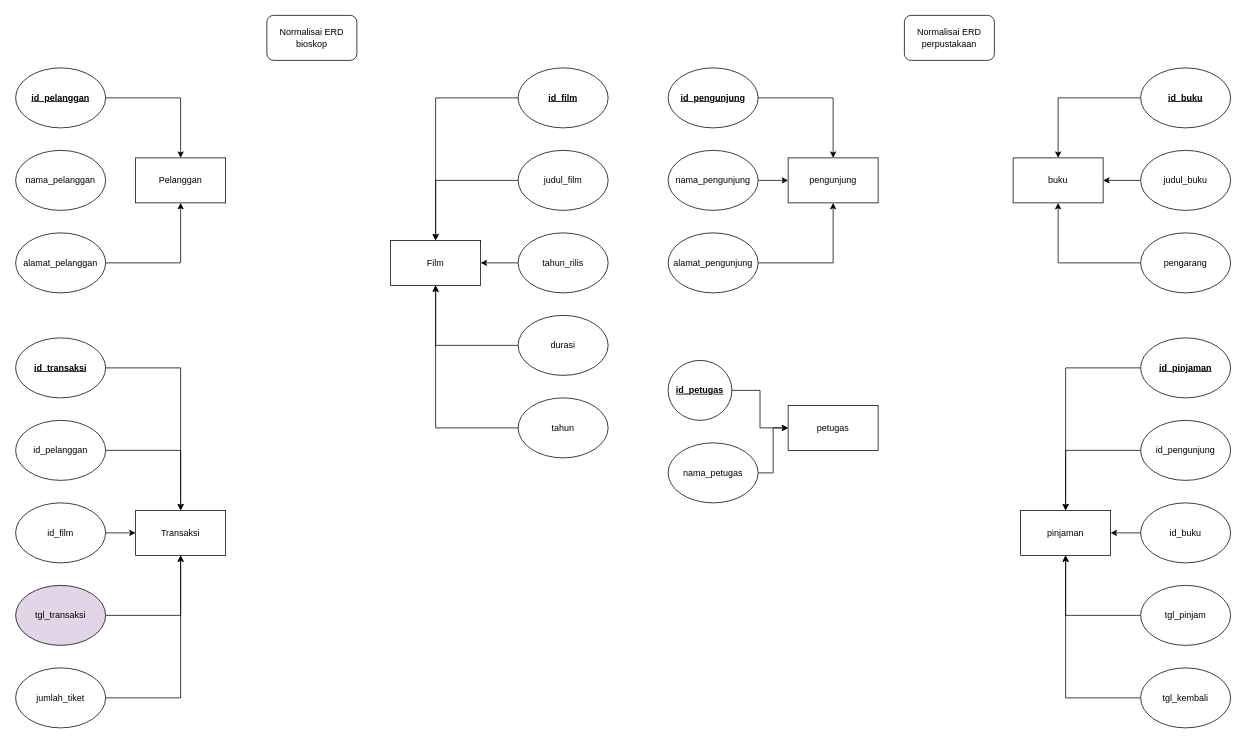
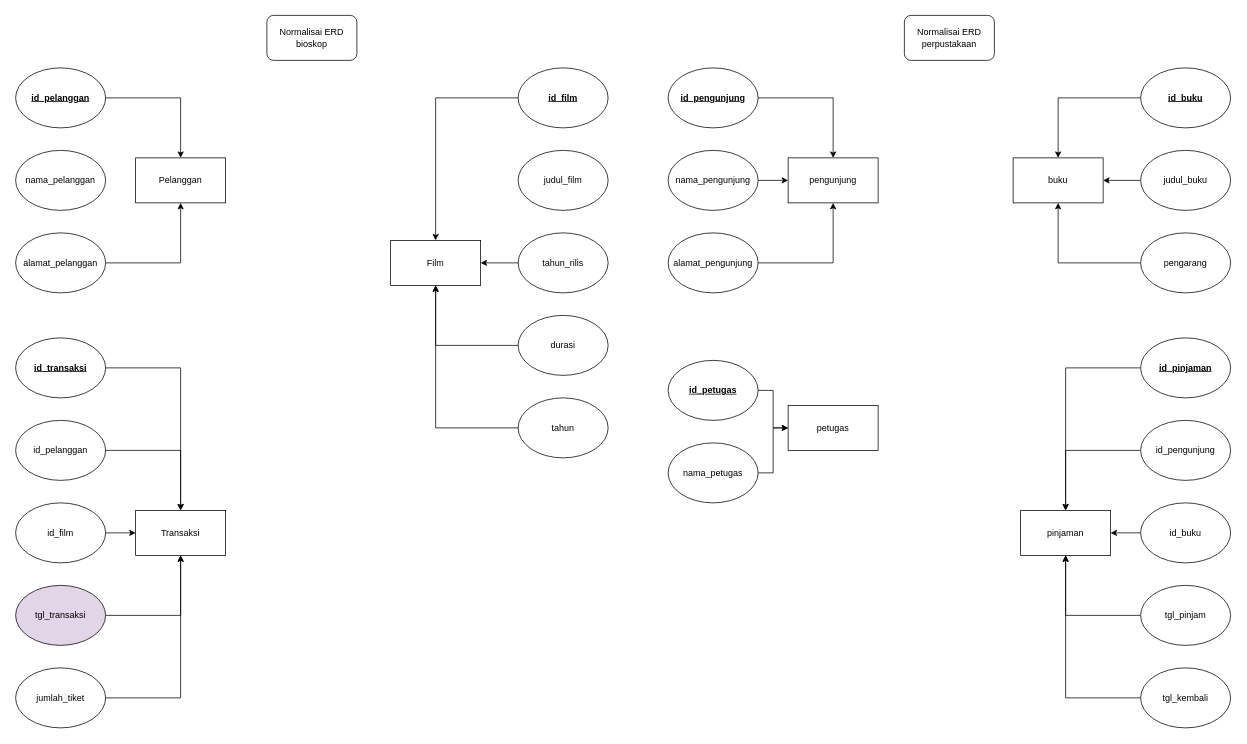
edge "judul_film" -> "Film": removed
node "id_petugas": size 64x60 -> 90x60
